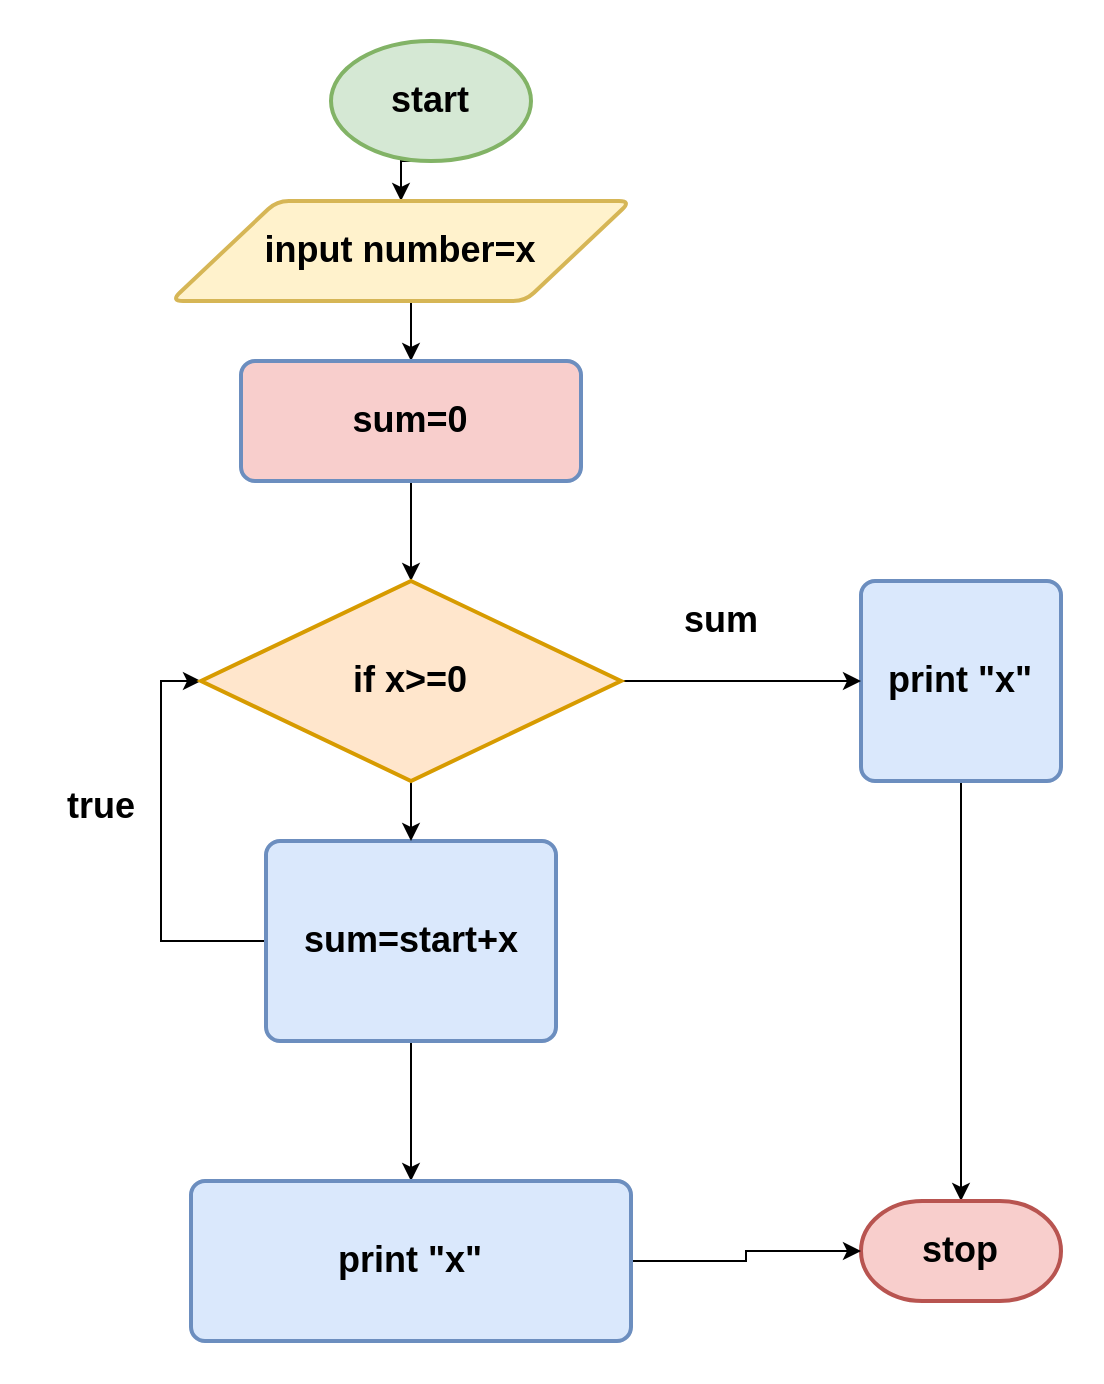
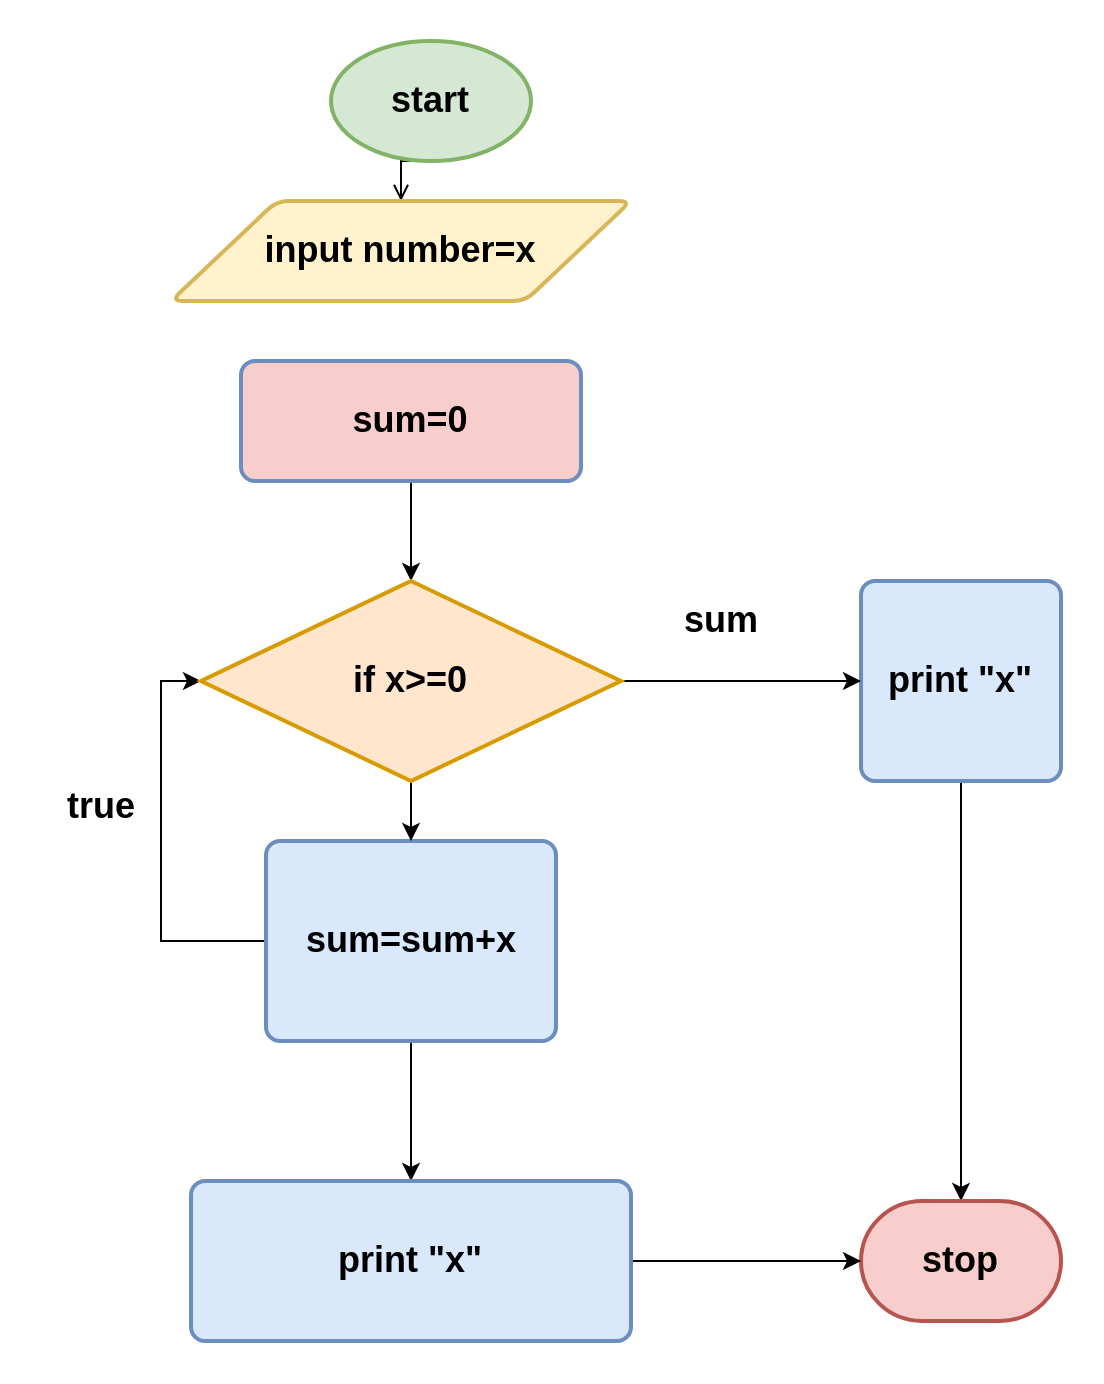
edge "start" -> "input number=x": arrowhead classic -> open
edge "input number=x" -> "sum=0": removed
node "sum=start+x": label "sum=start+x" -> "sum=sum+x"
node "stop": size 200x100 -> 200x120
